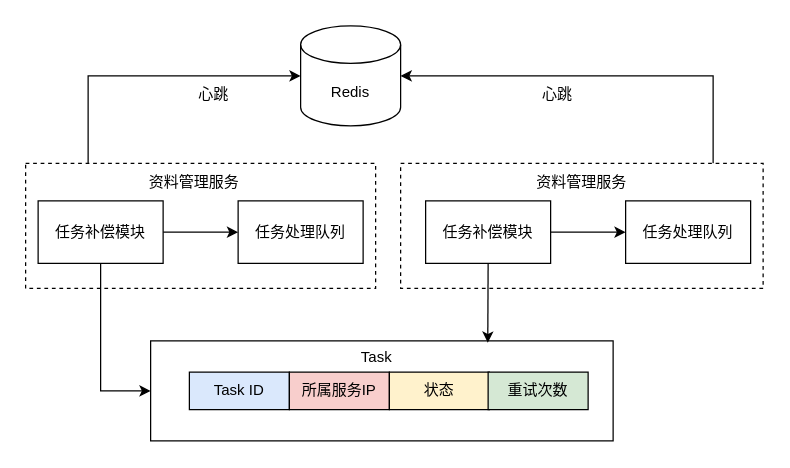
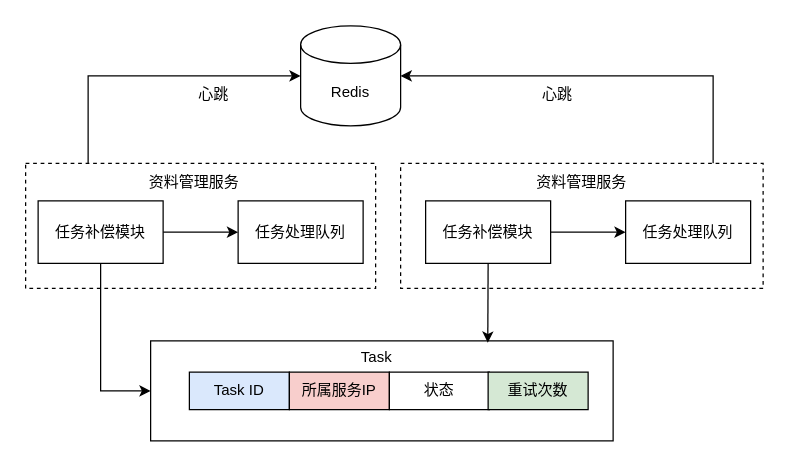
node "状态": fillcolor #fff2cc -> #ffffff
